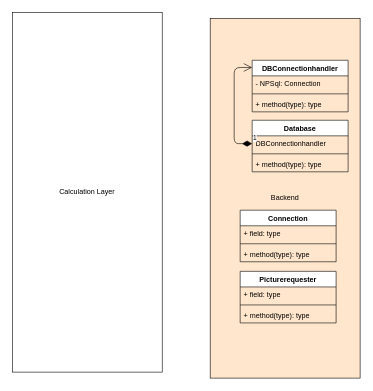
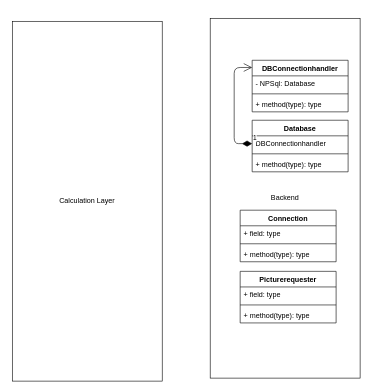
node "- NPSql: Connection": label "- NPSql: Connection" -> "- NPSql: Database"
node "Calculation Layer": moved (87, 192) -> (87, 201)
node "Backend": fillcolor #ffe6cc -> #ffffff
